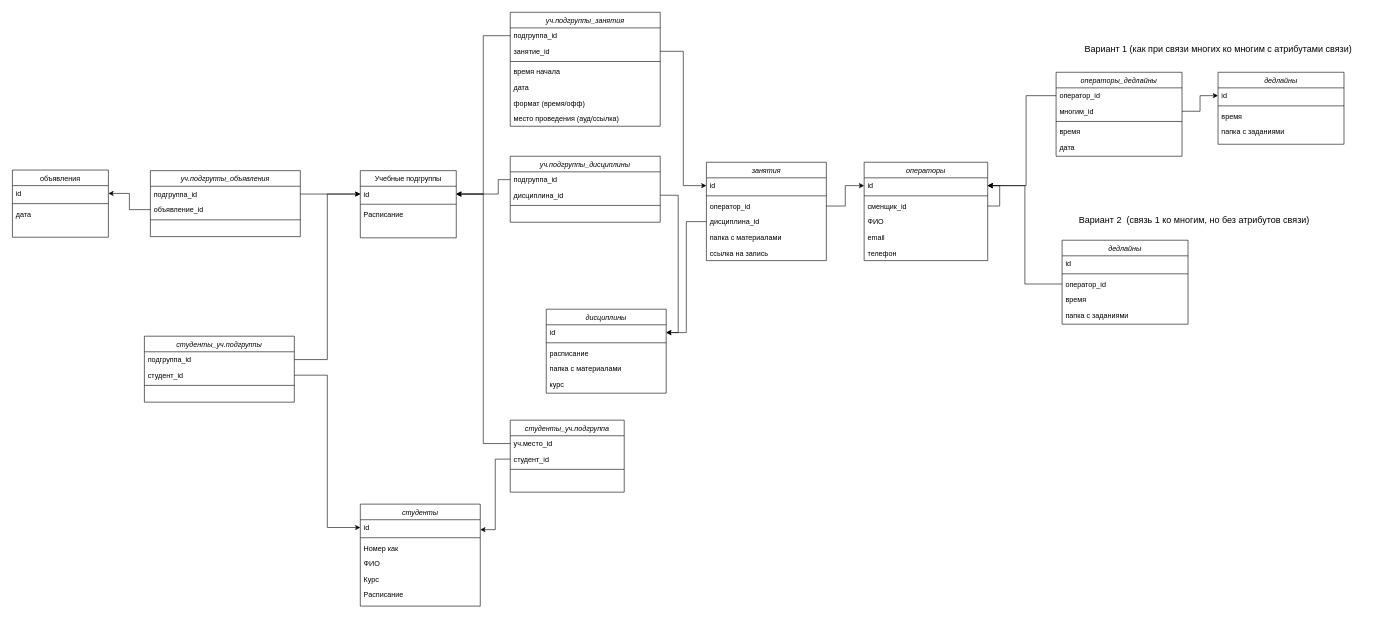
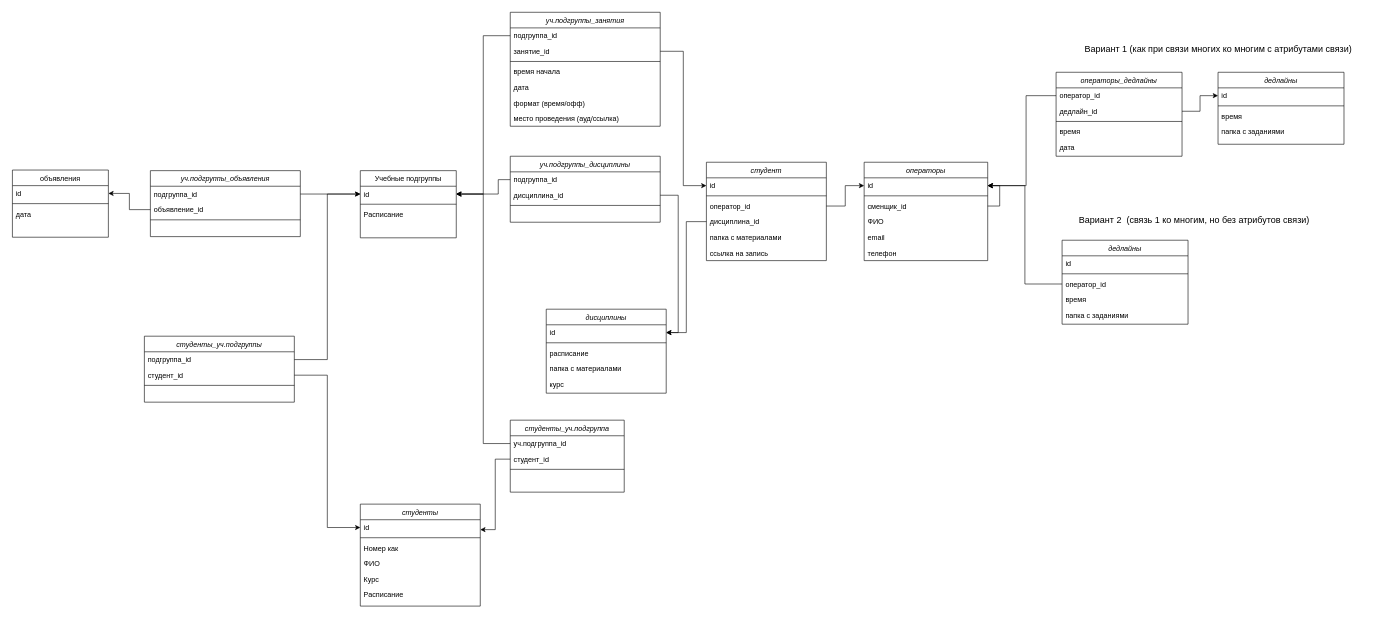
node "многим_id": label "многим_id" -> "дедлайн_id"
node "занятия": label "занятия" -> "студент"
node "уч.место_id": label "уч.место_id" -> "уч.подгруппа_id"
